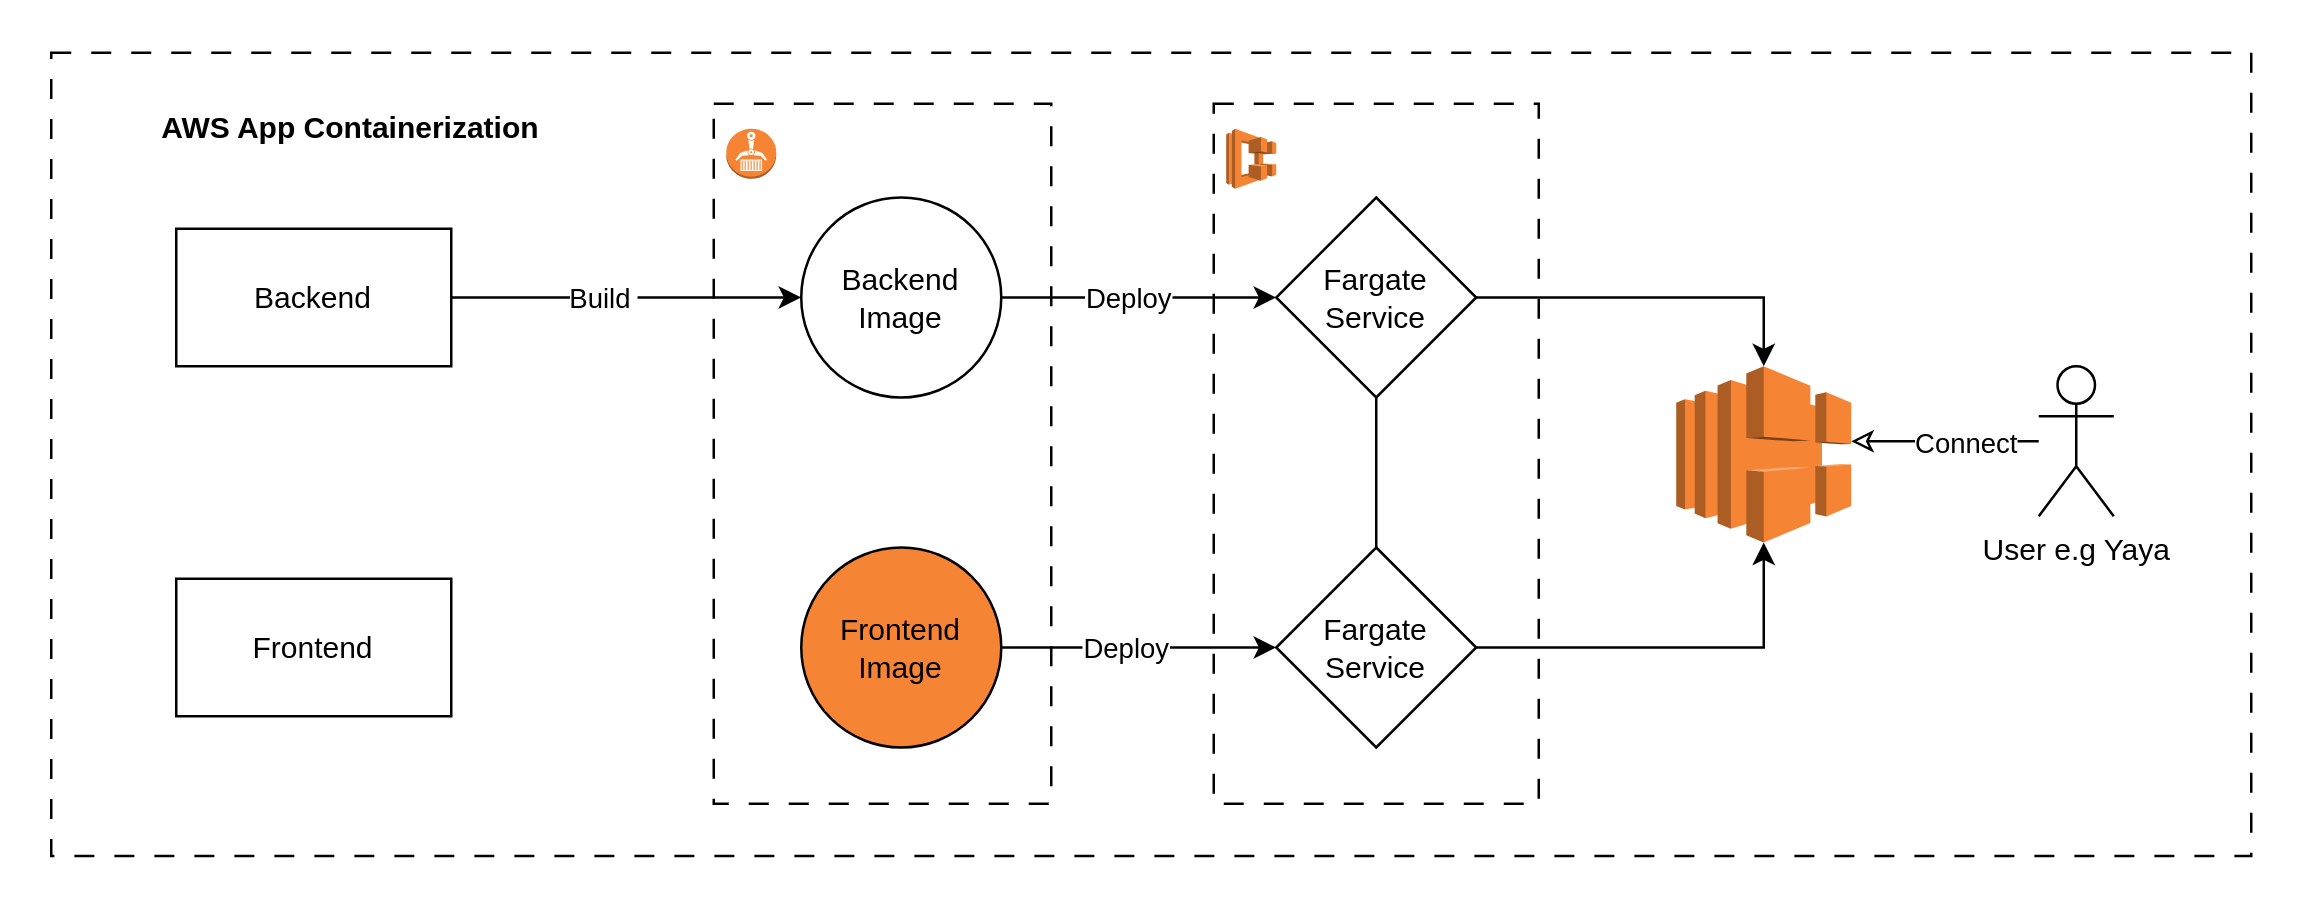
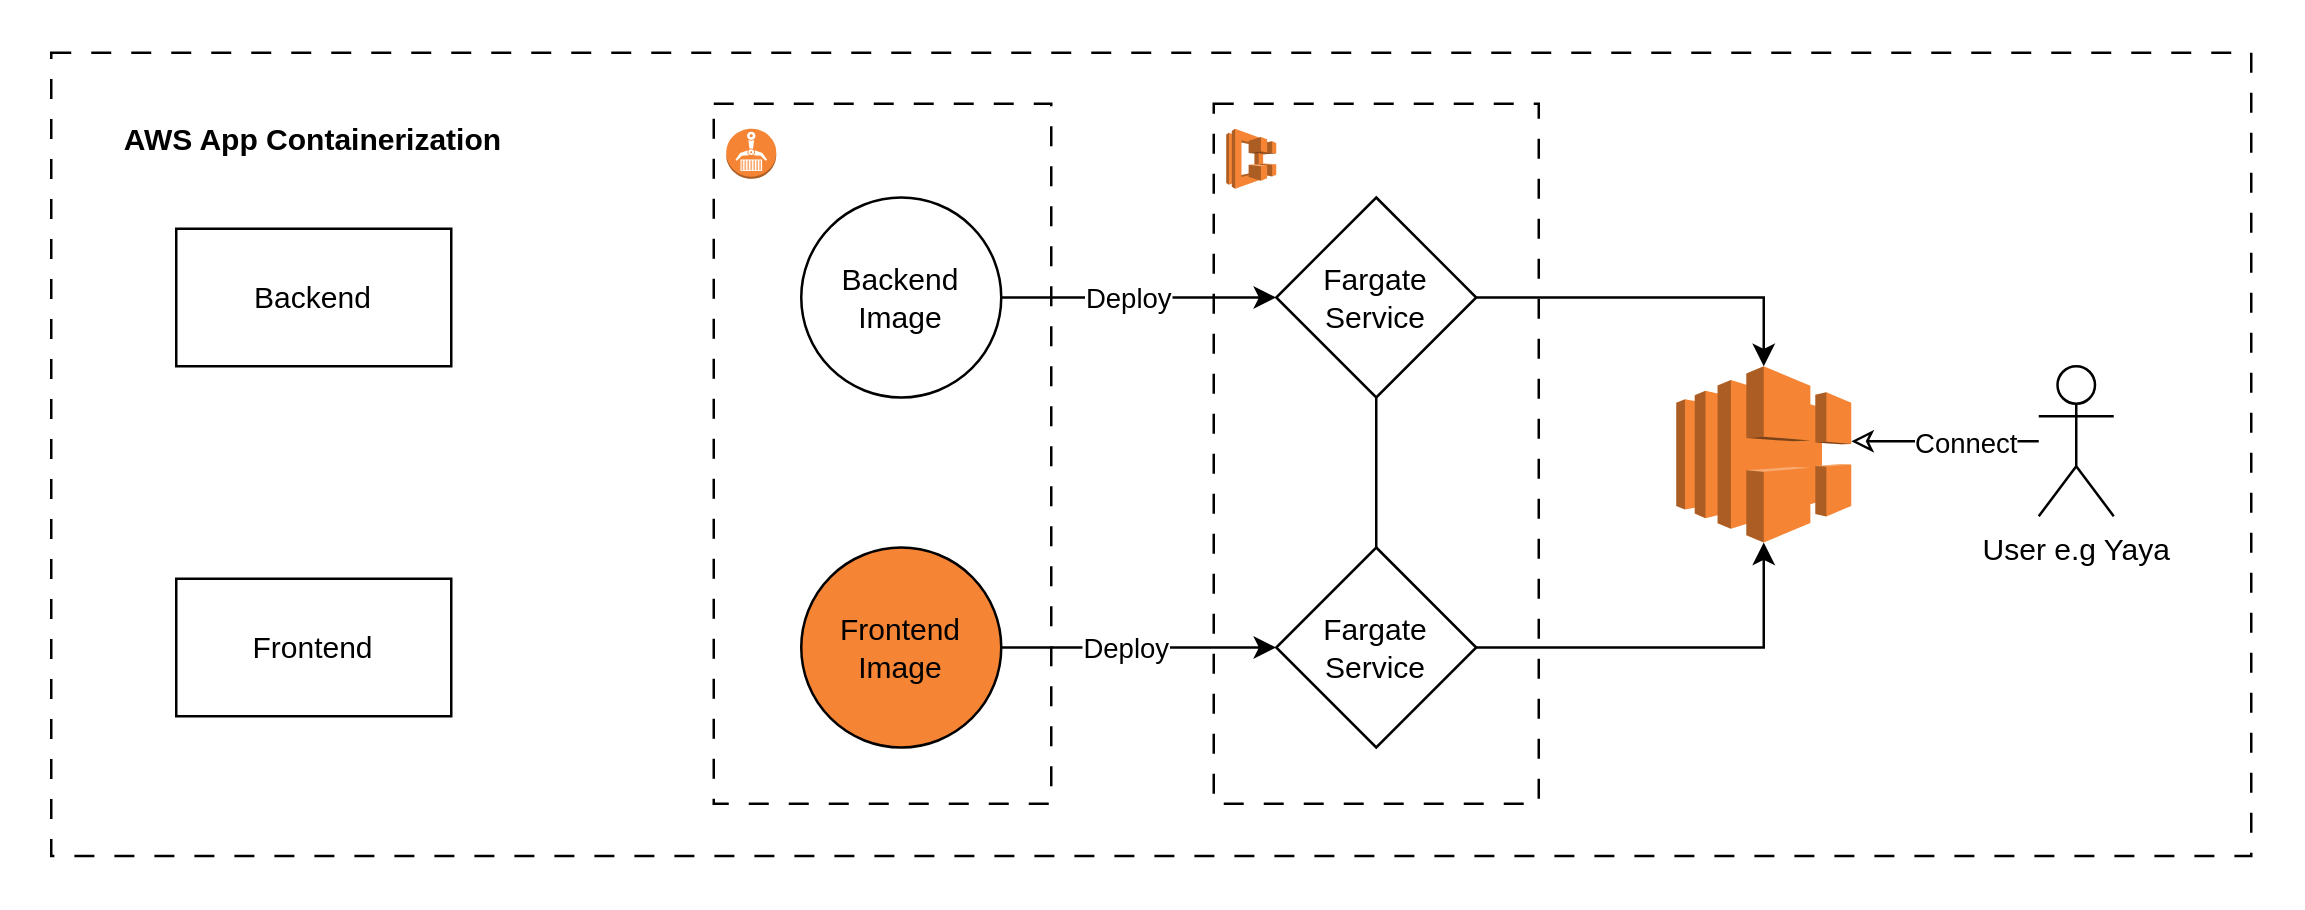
node "AWS App Containerization": moved (351, 129) -> (314, 141)
edge "Backend" -> "Backend Image": removed, label "Build"
